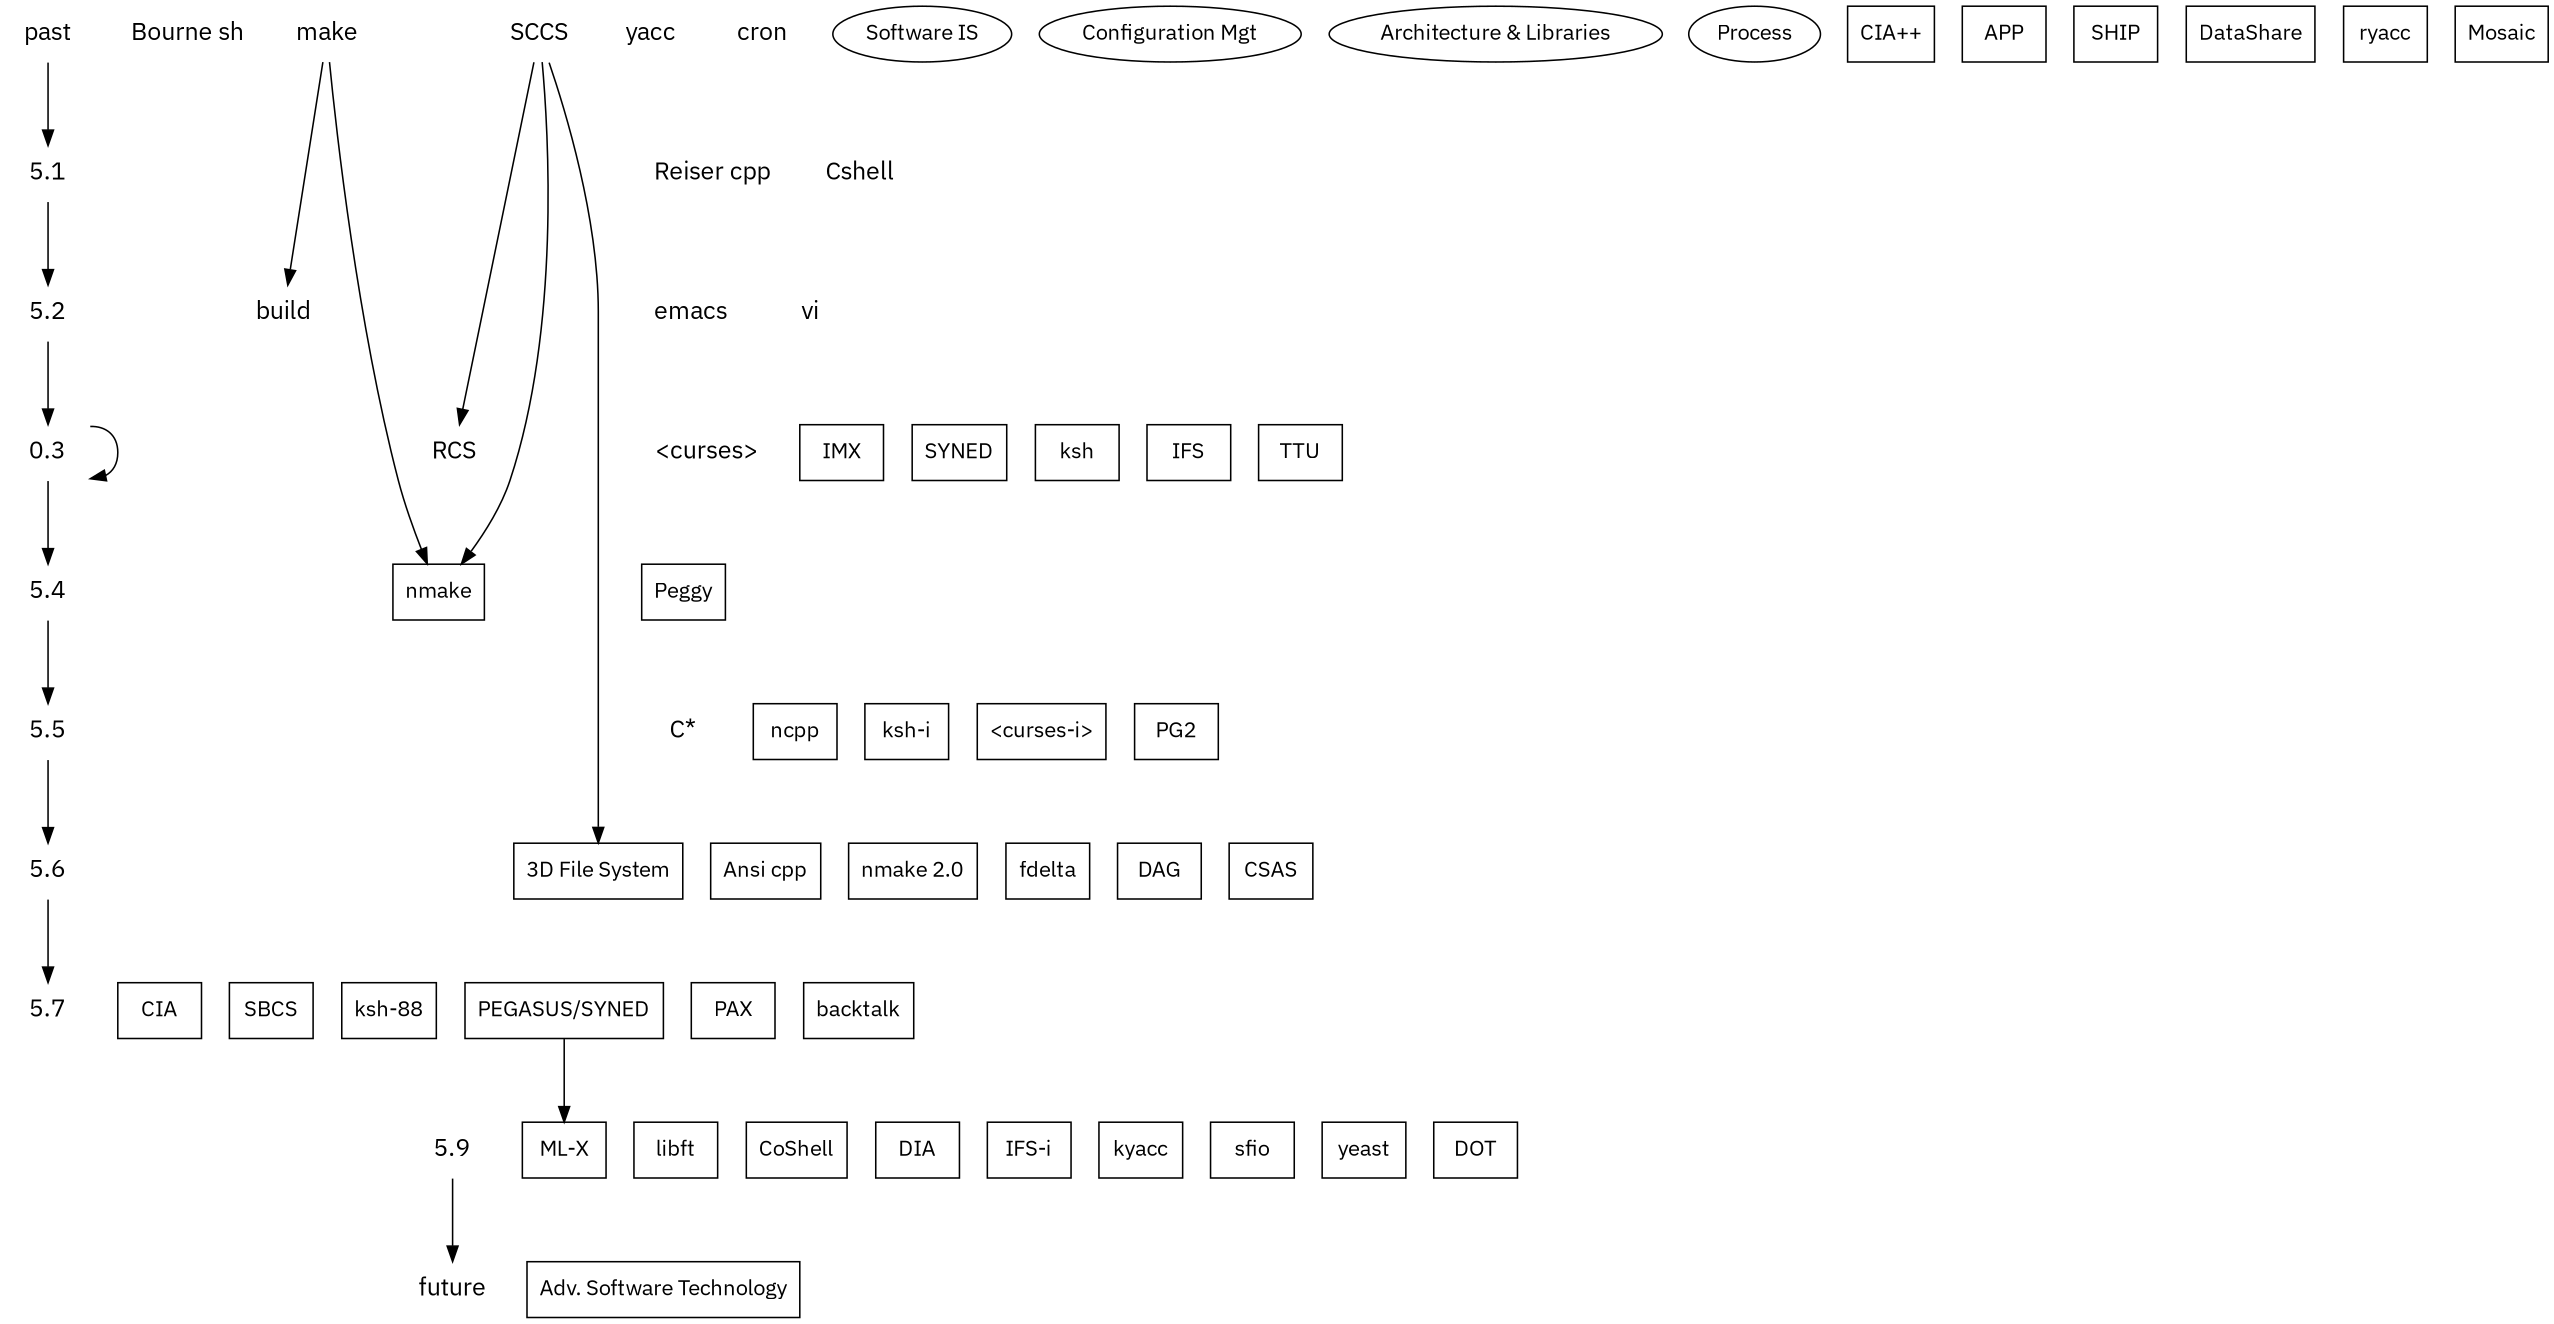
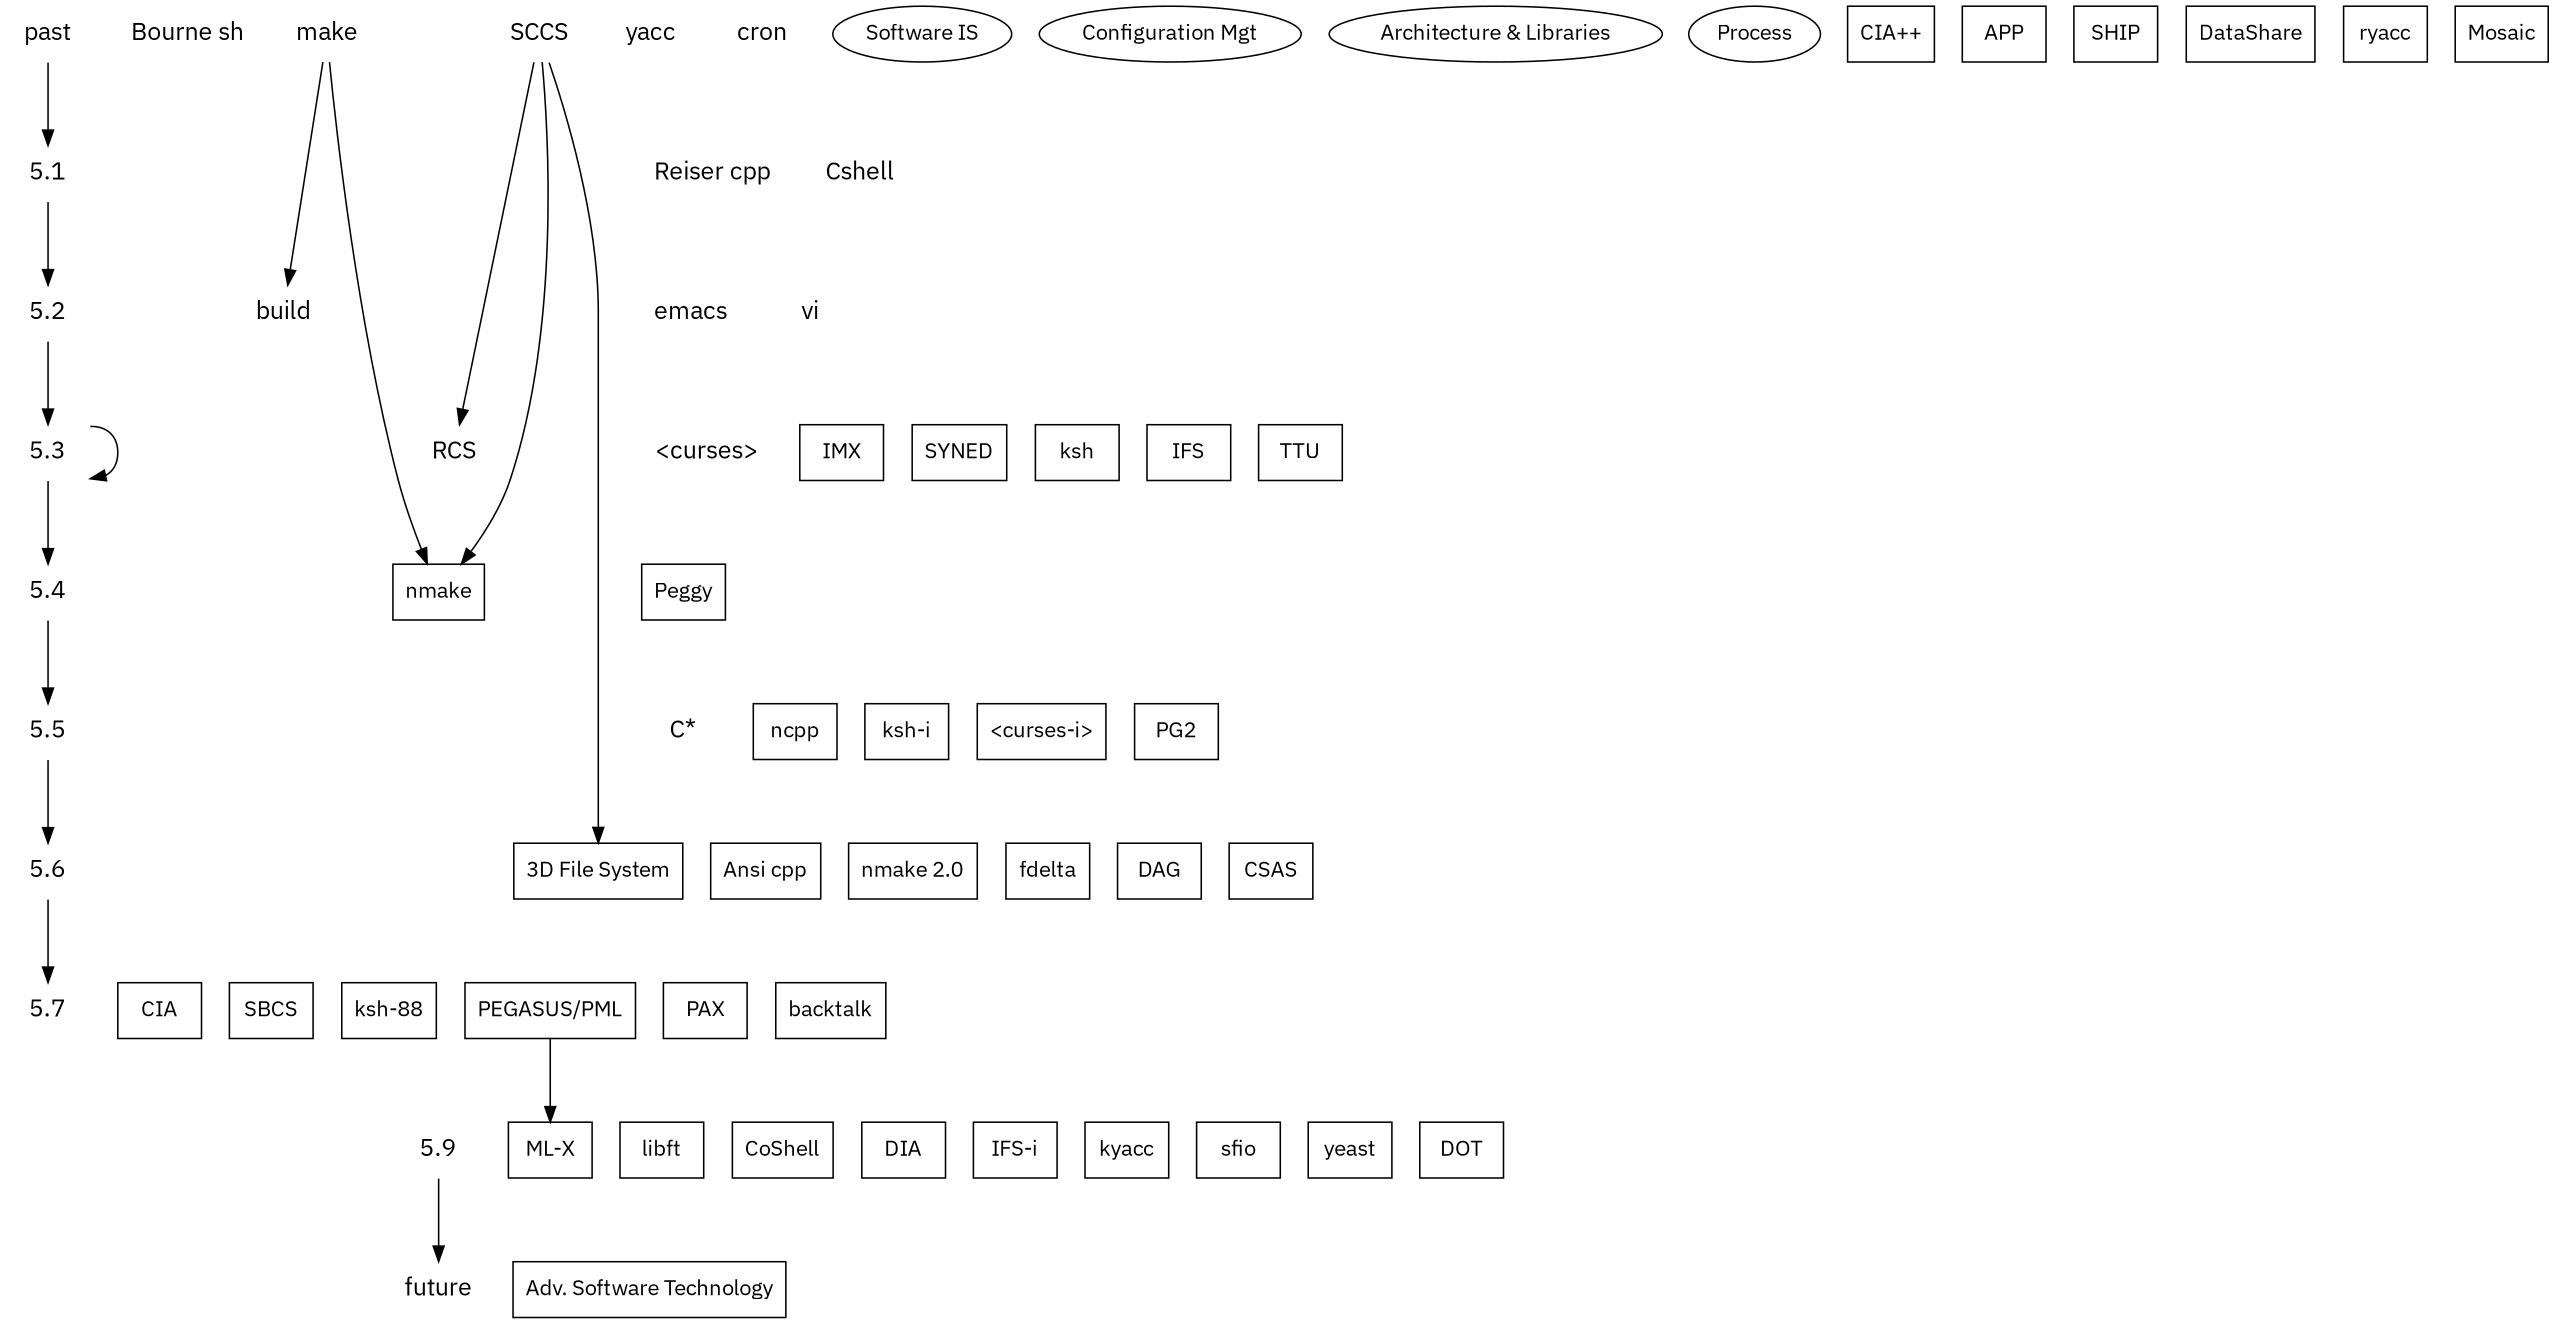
node "0.3": label "0.3" -> "5.3"
node "PEGASUS/SYNED": label "PEGASUS/SYNED" -> "PEGASUS/PML"
